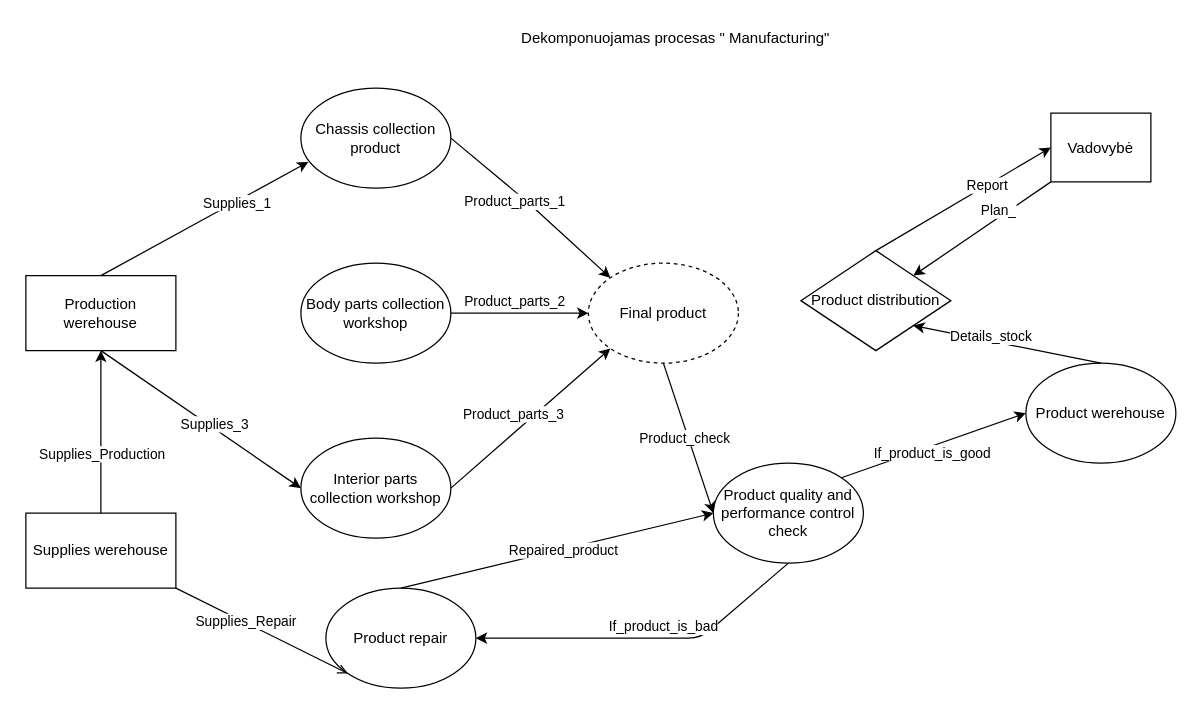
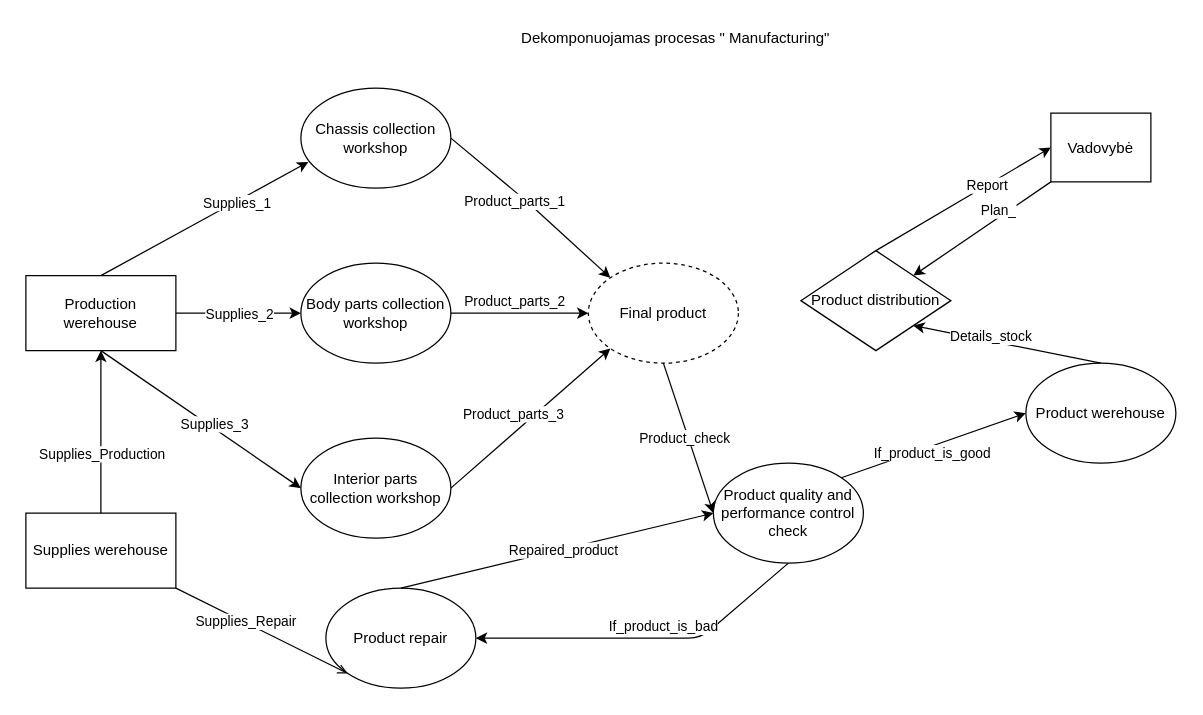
node "Chassis collection product": label "Chassis collection product" -> "Chassis collection workshop"
edge "Production werehouse" -> "Body parts collection workshop": added, label "Supplies_2"
